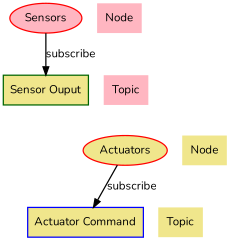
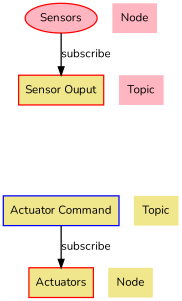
node "Sensor Ouput": color darkgreen -> red
node "Actuators": shape ellipse -> box
edge "Actuators" -> "Actuator Command": reversed
